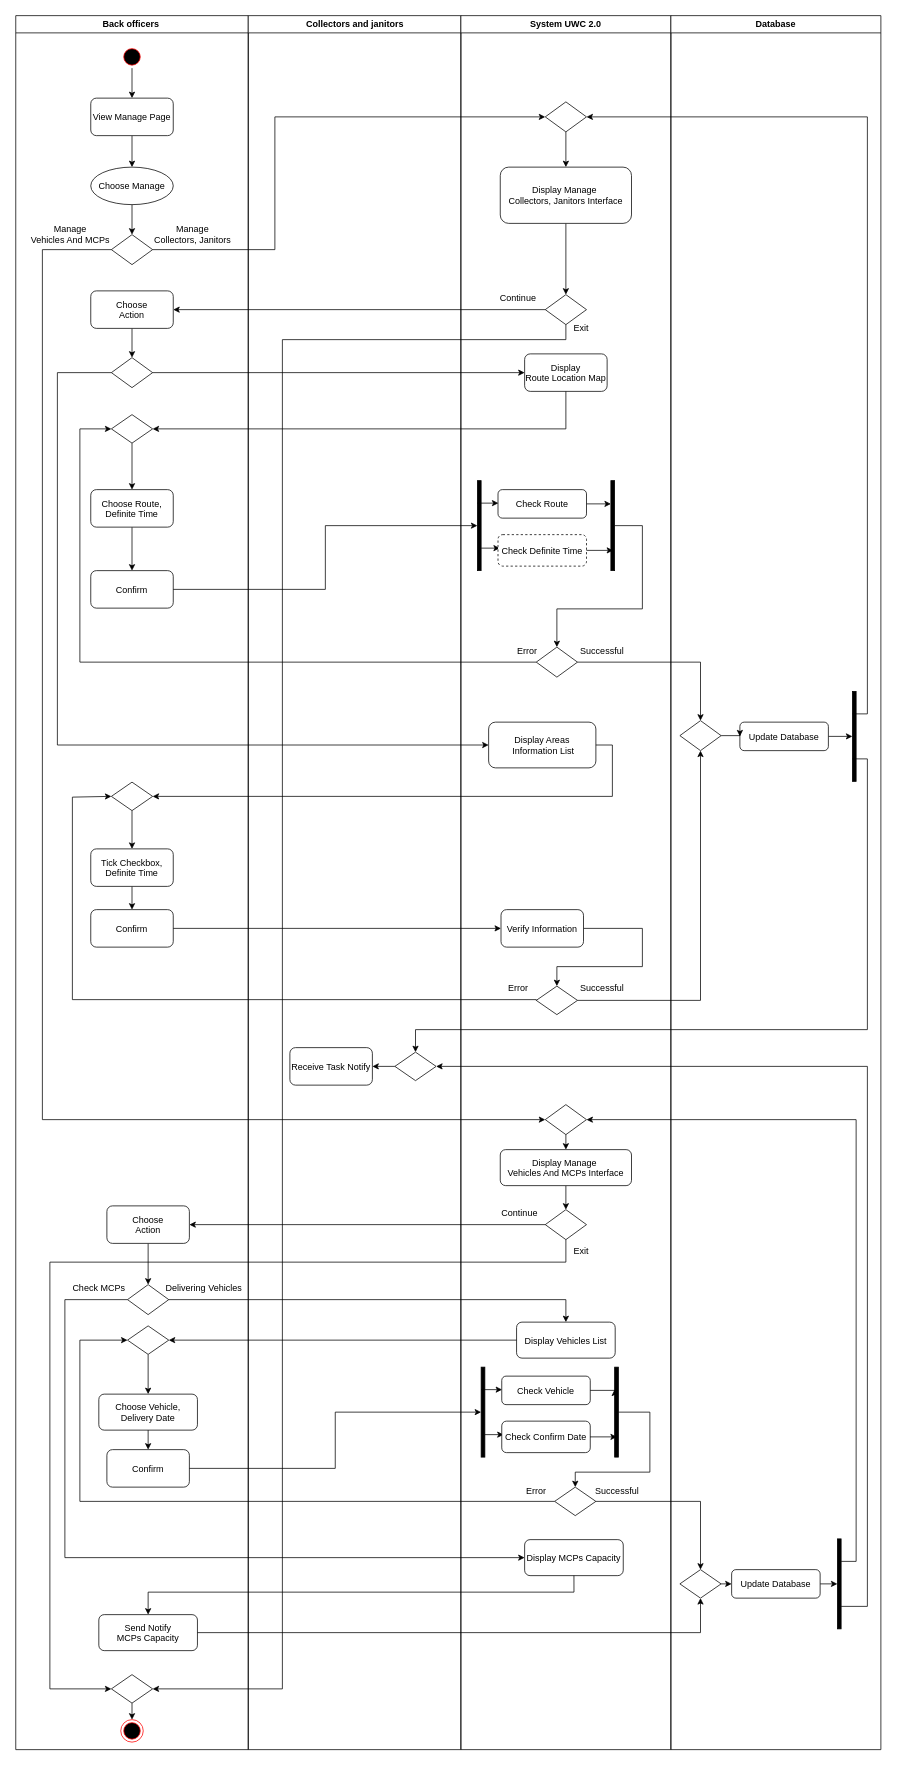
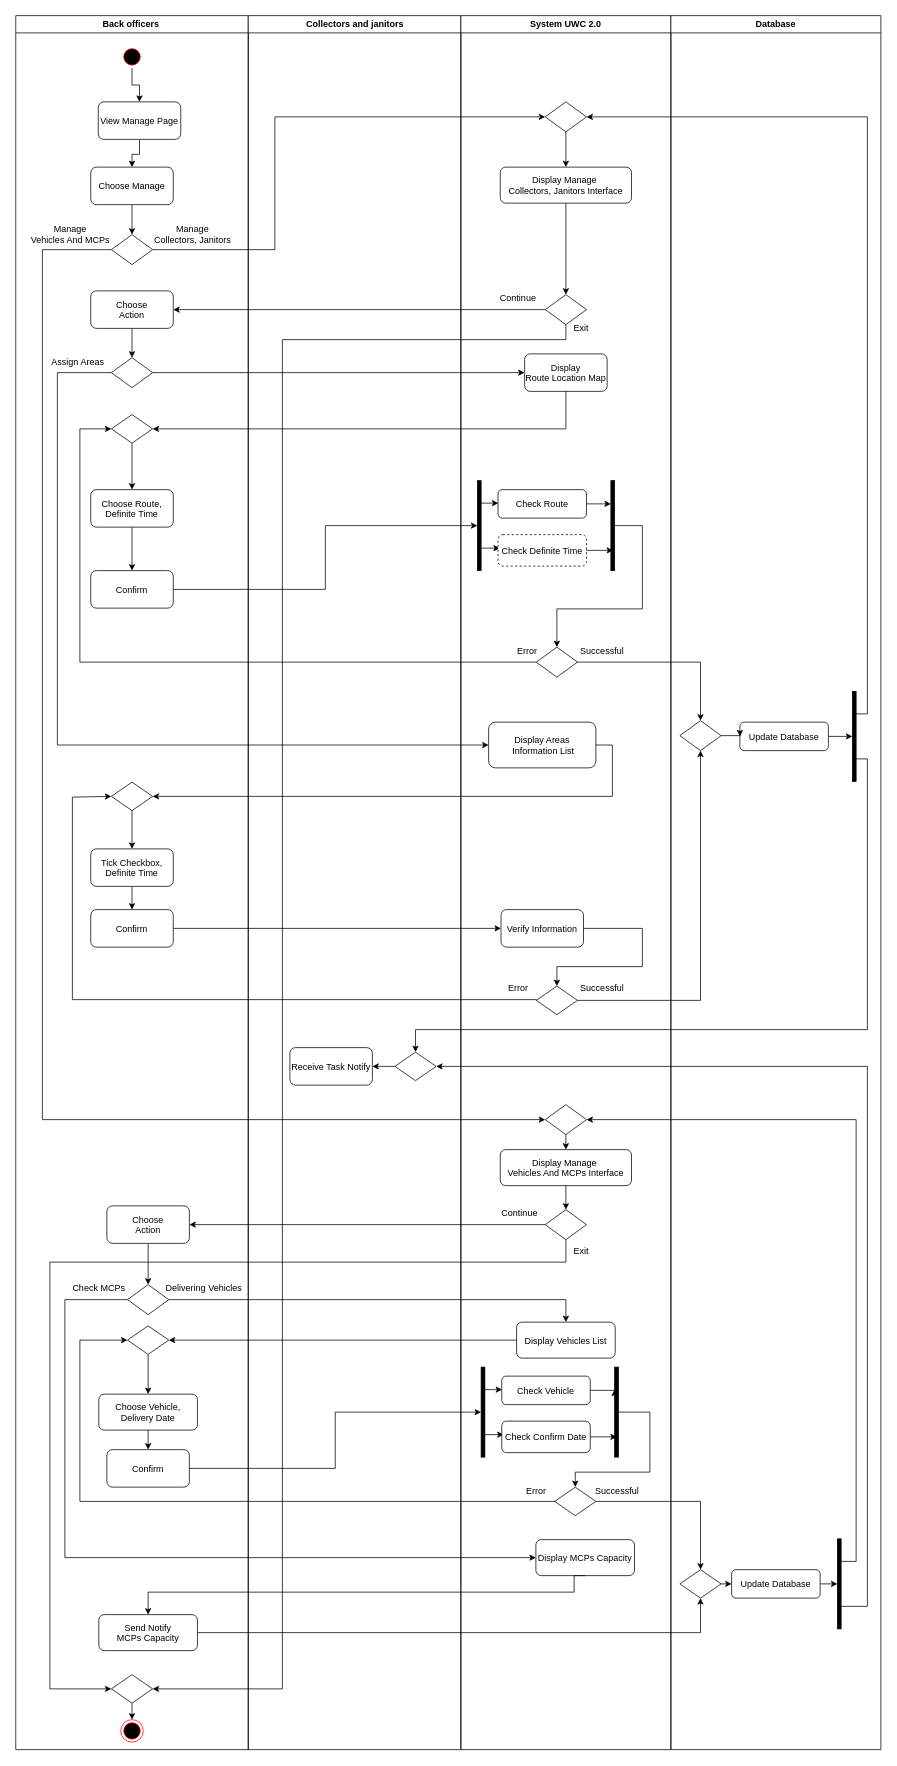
node "View Manage Page": moved (132, 117) -> (140, 120)
node "Choose Manage": shape ellipse -> rounded rectangle
node "Display Manage Collectors, Janitors Interface": size 131x56 -> 131x36
node "Assign Areas": added
node "Display MCPs Capacity": moved (574, 1557) -> (585, 1557)
